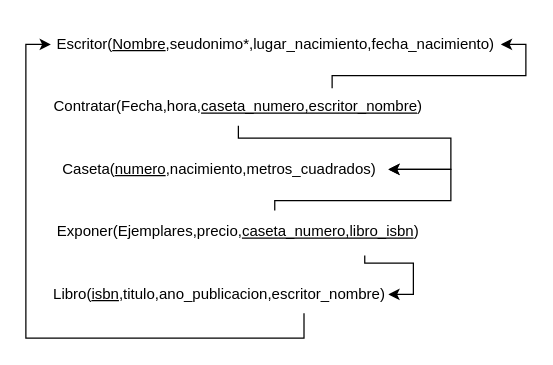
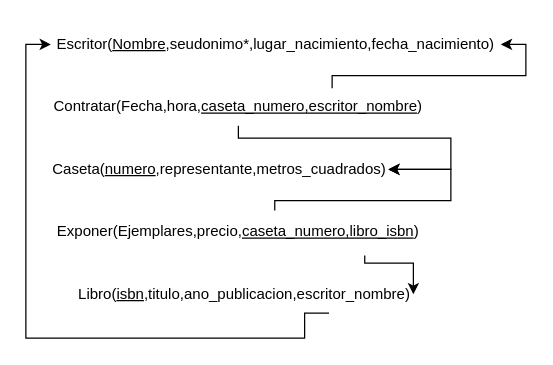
node "Caseta(numero,nacimiento,metros_cuadrados)": label "Caseta(numero,nacimiento,metros_cuadrados)" -> "Caseta(numero,representante,metros_cuadrados)"
node "Libro(isbn,titulo,ano_publicacion,escritor_nombre)": moved (219, 294) -> (244, 294)
